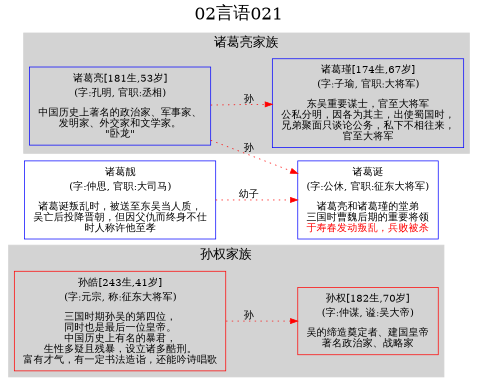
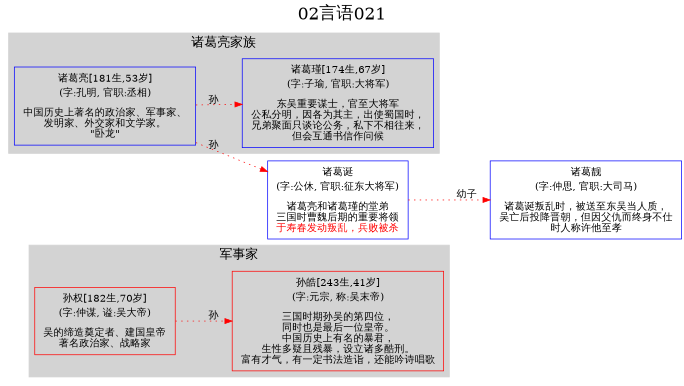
node "诸葛瑾[174生,67岁]": text "官至大将军" -> "但会互通书信作问候"
edge "诸葛靓" -> "诸葛诞": reversed
cluster "孙权家族": label "孙权家族" -> "军事家"
node "孙皓[243生,41岁]": text "(字:元宗, 称:征东大将军)" -> "(字:元宗, 称:吴末帝)"
edge "孙皓[243生,41岁]" -> "孙权[182生,70岁]": reversed
